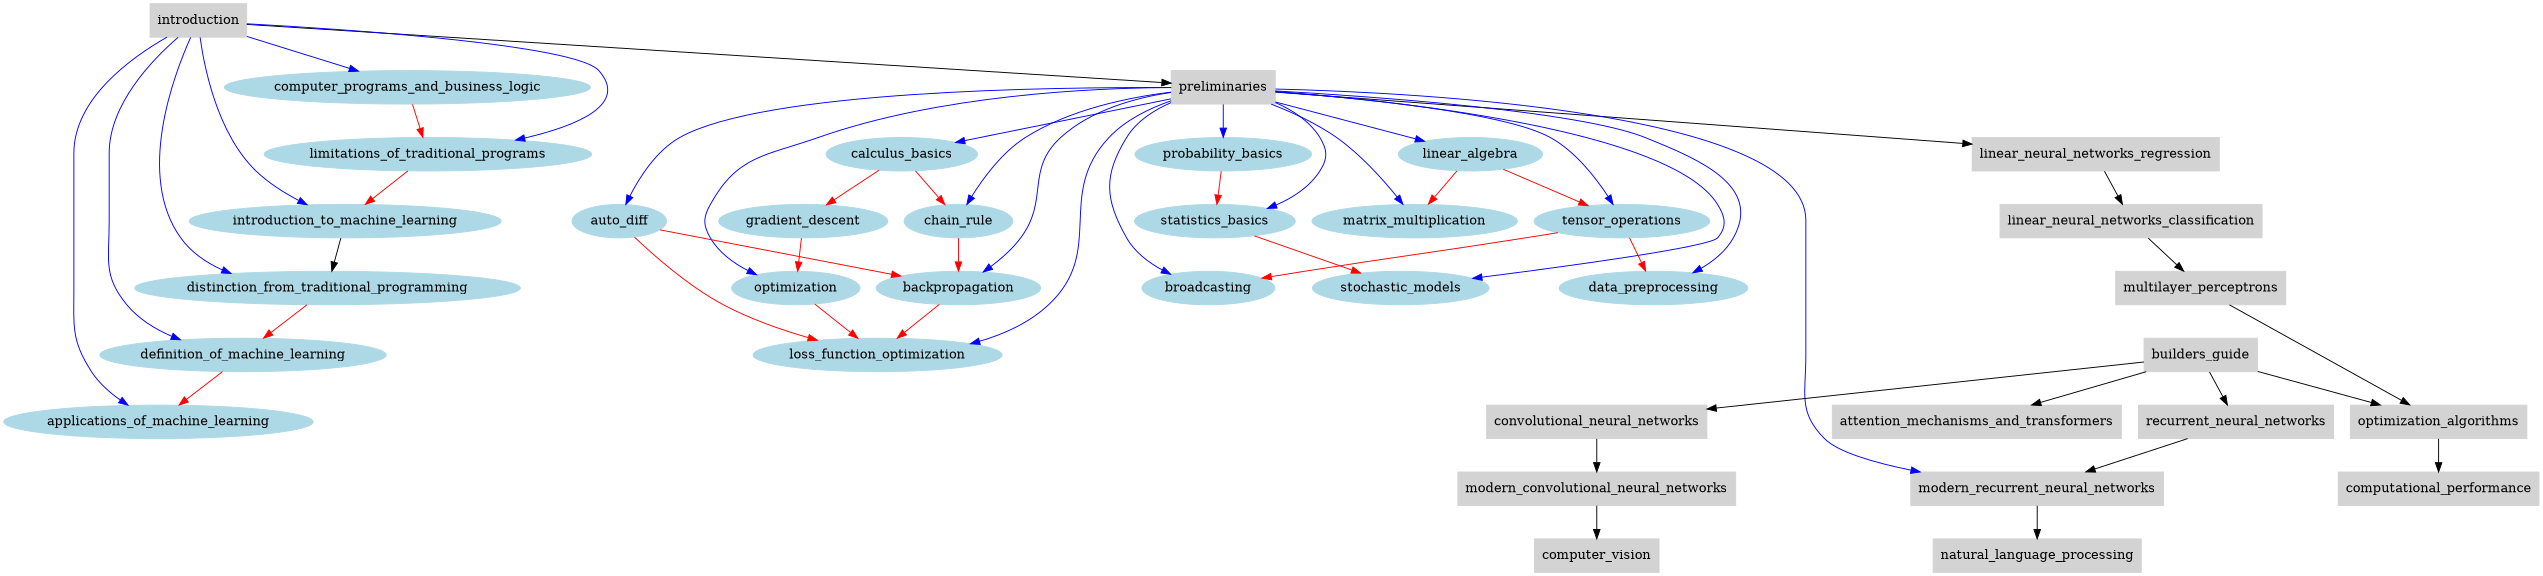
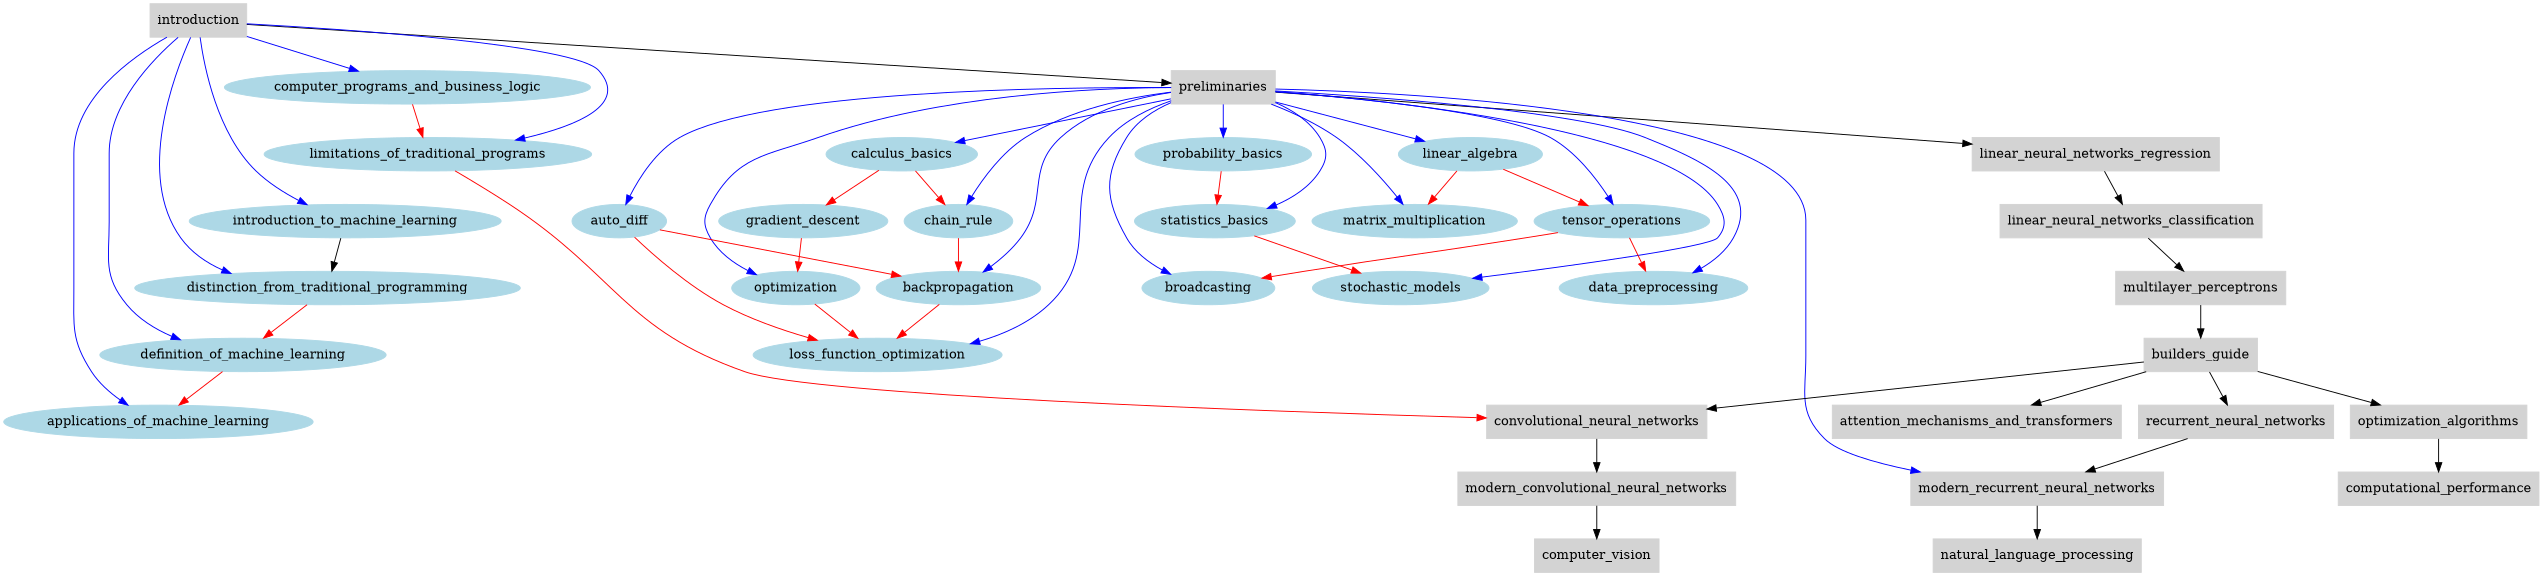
edge "limitations_of_traditional_programs" -> "introduction_to_machine_learning": now "limitations_of_traditional_programs" -> "convolutional_neural_networks"
edge "multilayer_perceptrons" -> "optimization_algorithms": now "multilayer_perceptrons" -> "builders_guide"
